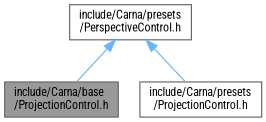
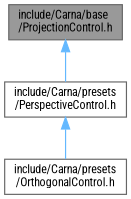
edge "include/Carna/base /ProjectionControl.h" -> "include/Carna/presets /PerspectiveControl.h": reversed
node "include/Carna/presets /ProjectionControl.h": label "include/Carna/presets /ProjectionControl.h" -> "include/Carna/presets /OrthogonalControl.h"
